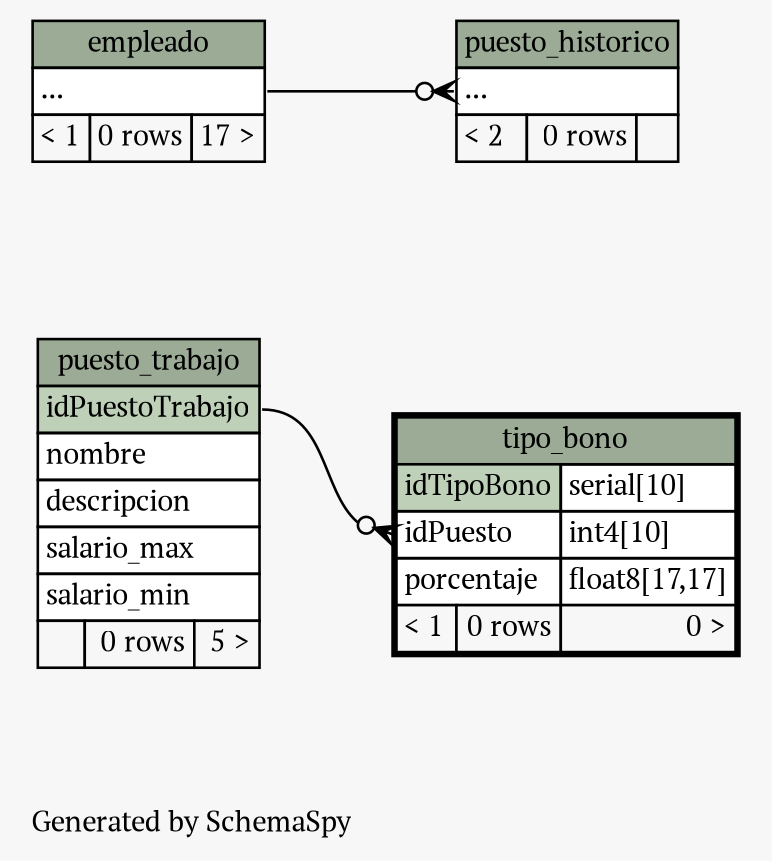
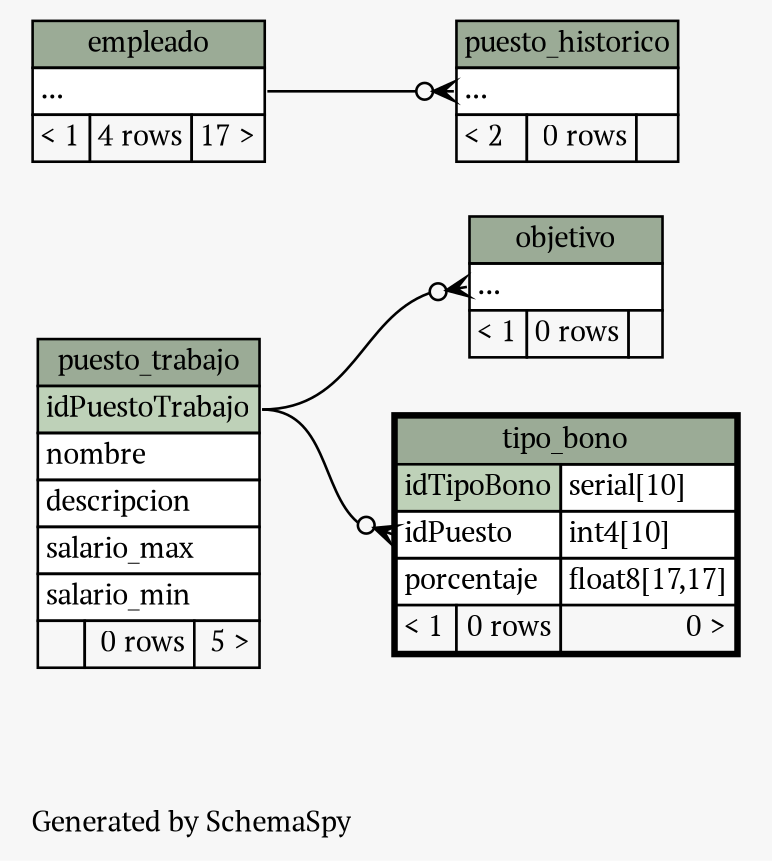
node "empleado": text "0 rows" -> "4 rows"
node "objetivo": added
